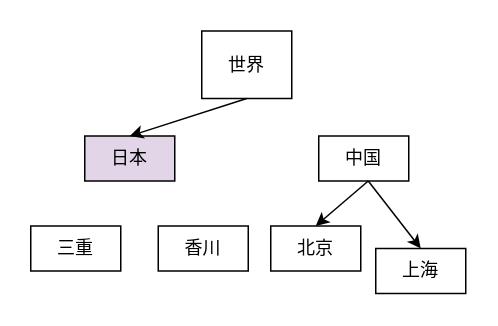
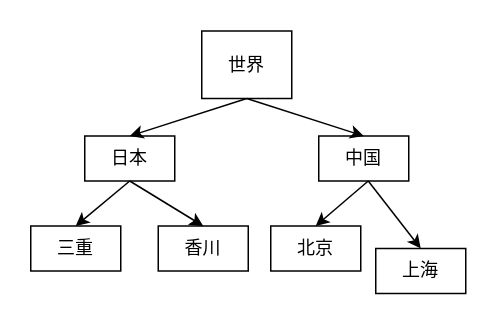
edge "世界" -> "中国": added
node "日本": fillcolor #e1d5e7 -> #ffffff
edge "日本" -> "三重": added
edge "日本" -> "香川": added
